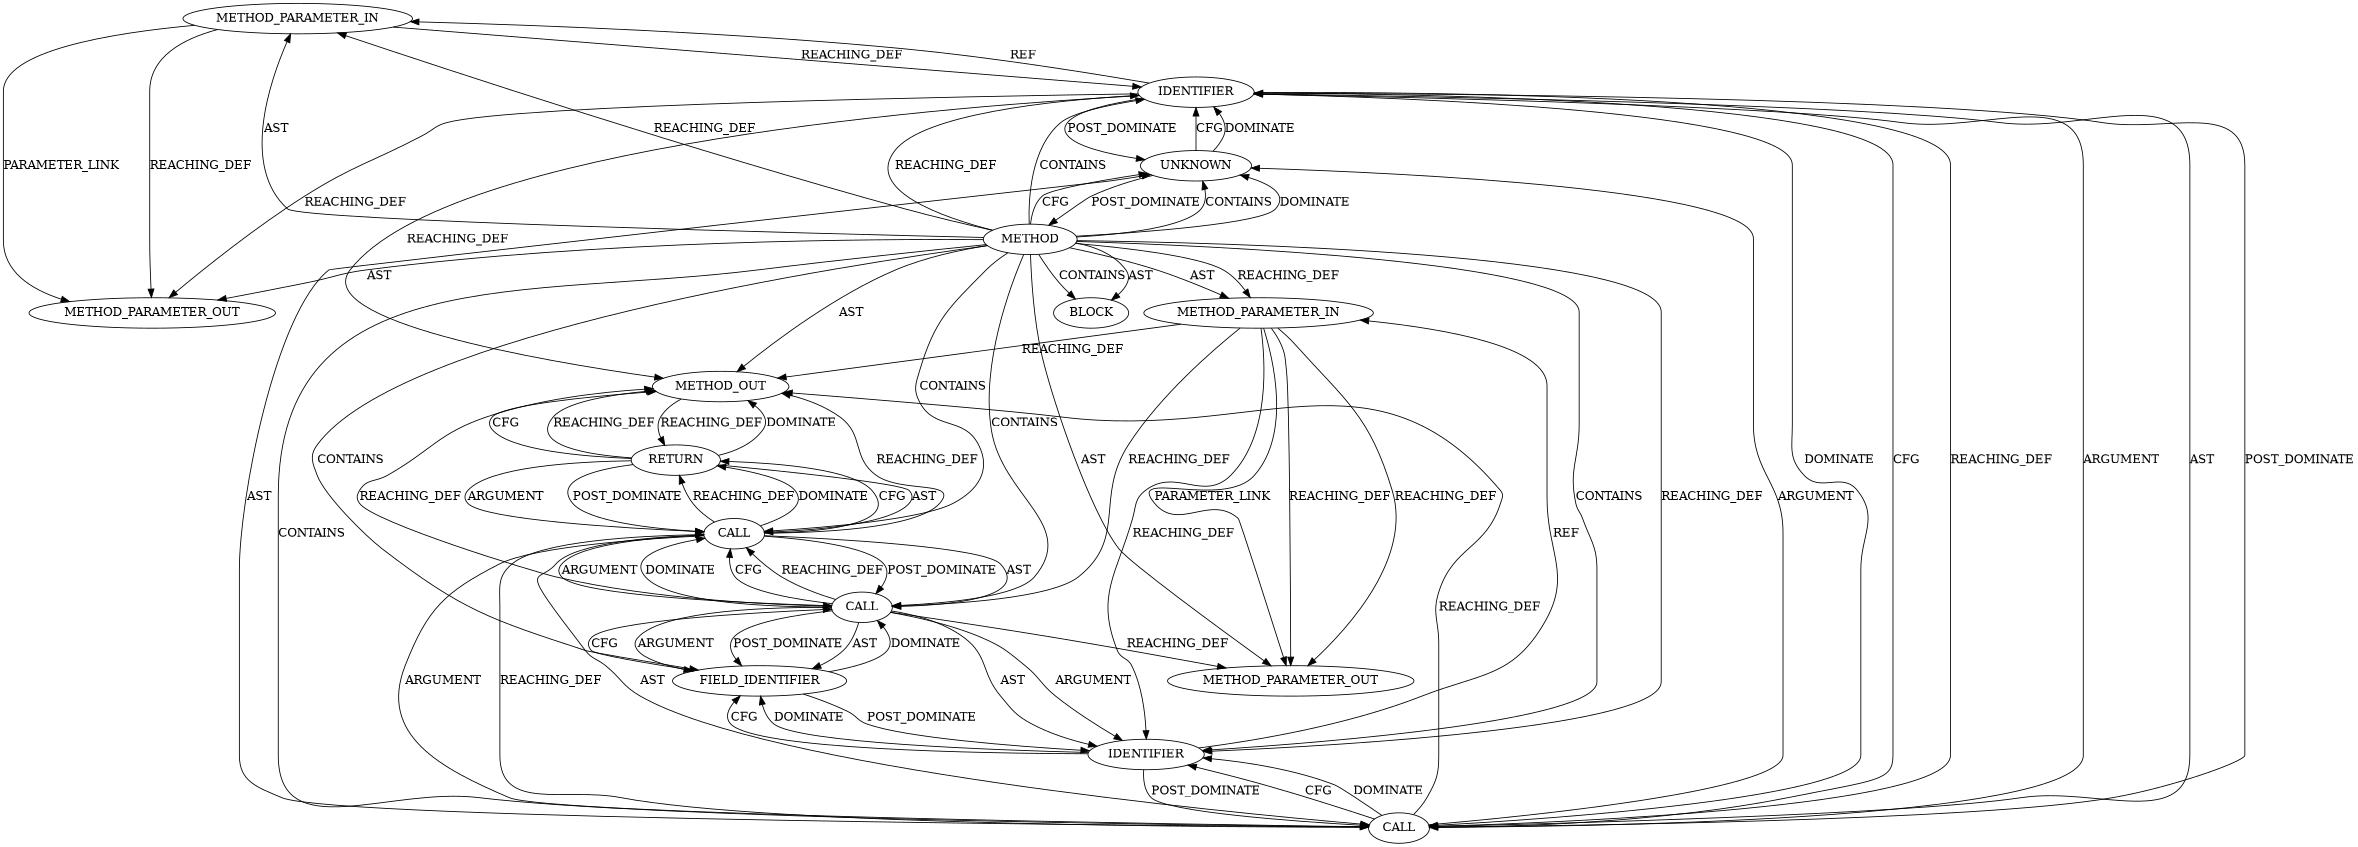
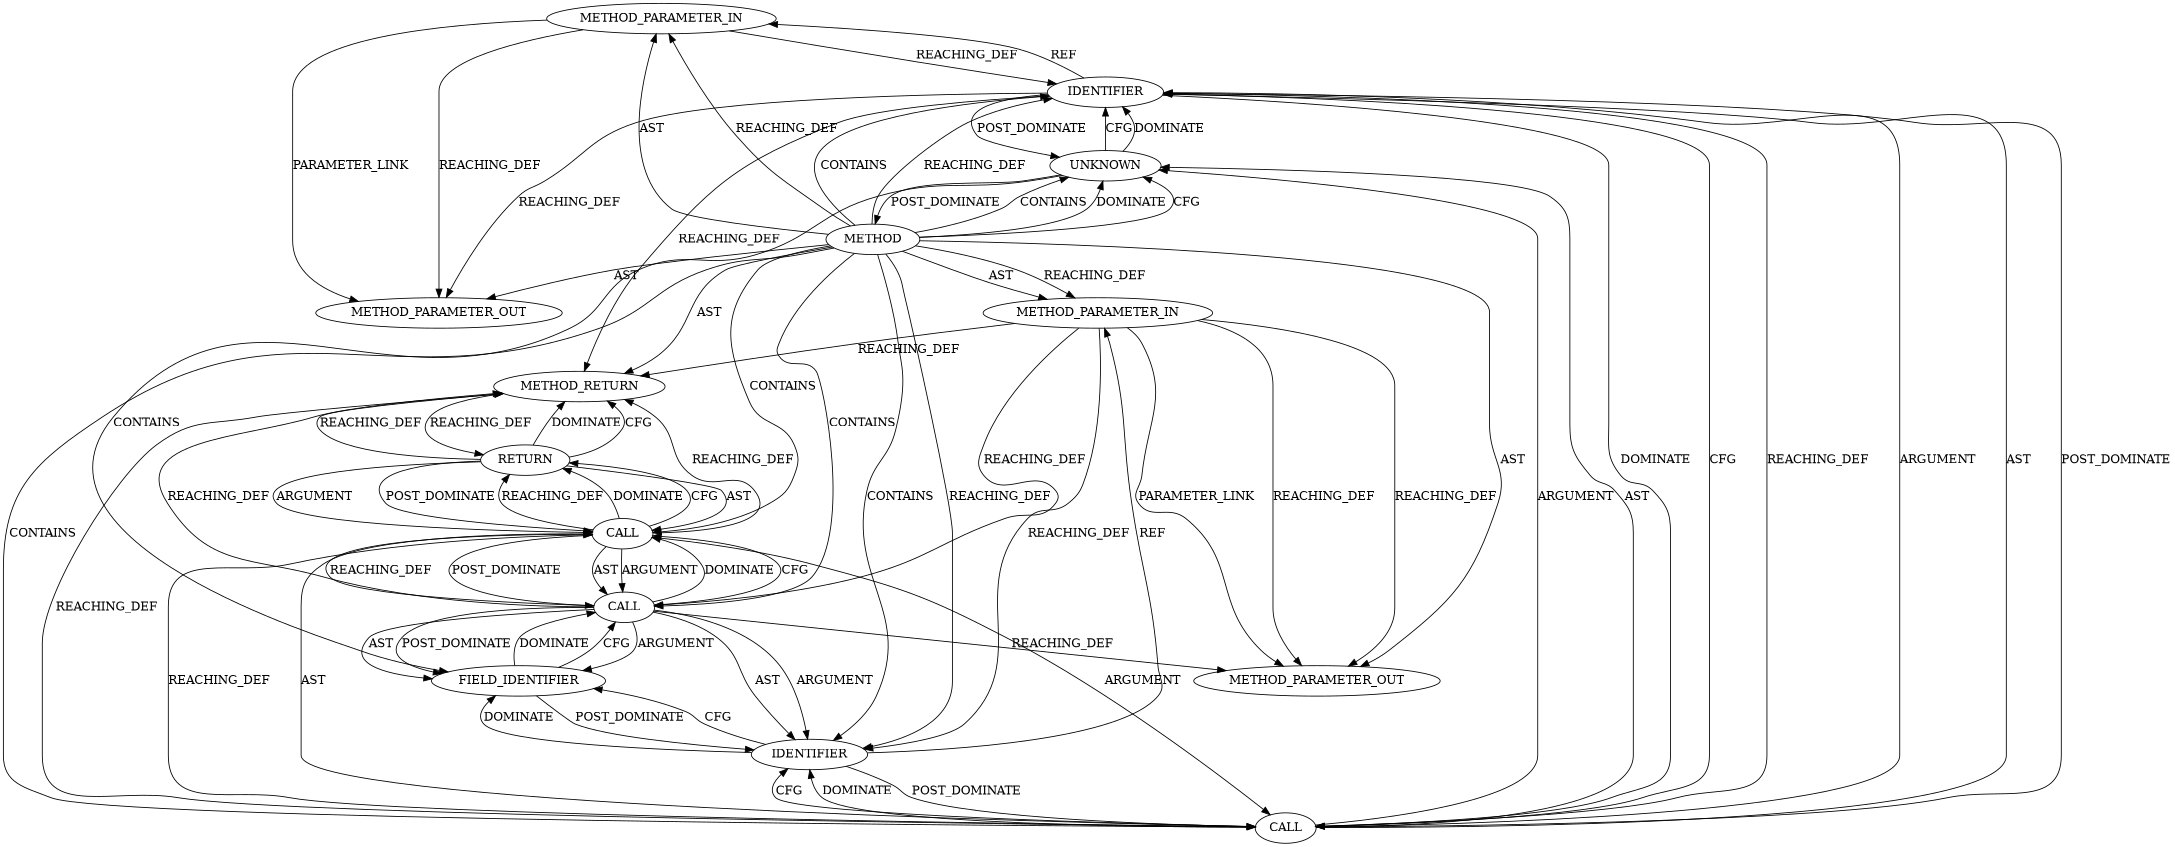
node "BLOCK": removed
edge "METHOD" -> "FIELD_IDENTIFIER": now "UNKNOWN" -> "FIELD_IDENTIFIER"
node "METHOD_OUT": label "METHOD_OUT" -> "METHOD_RETURN"
